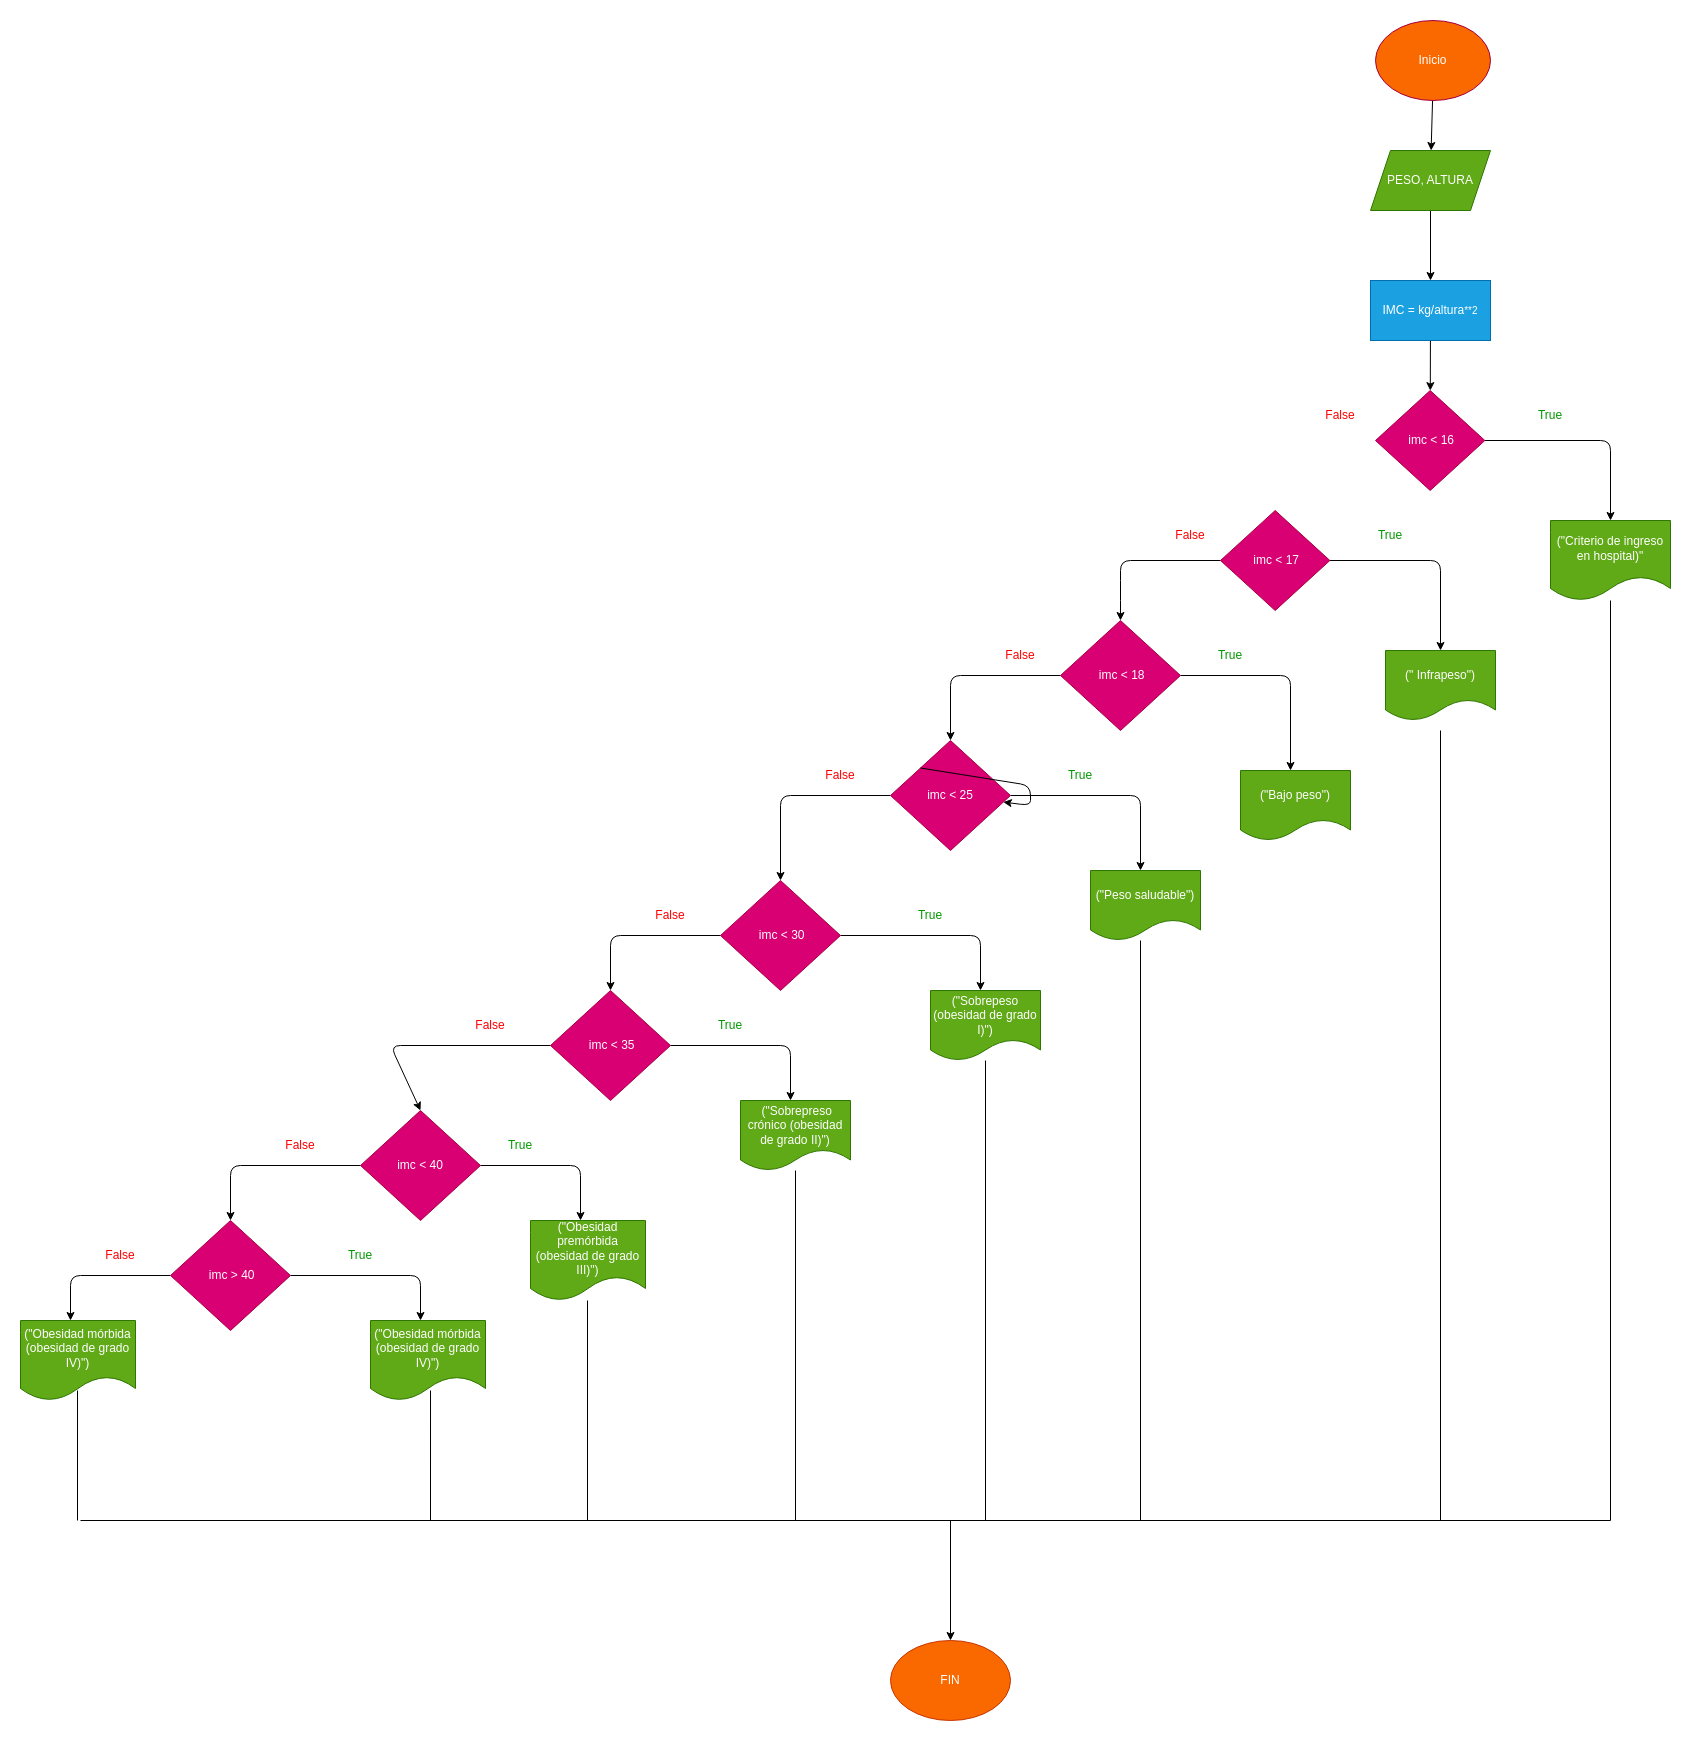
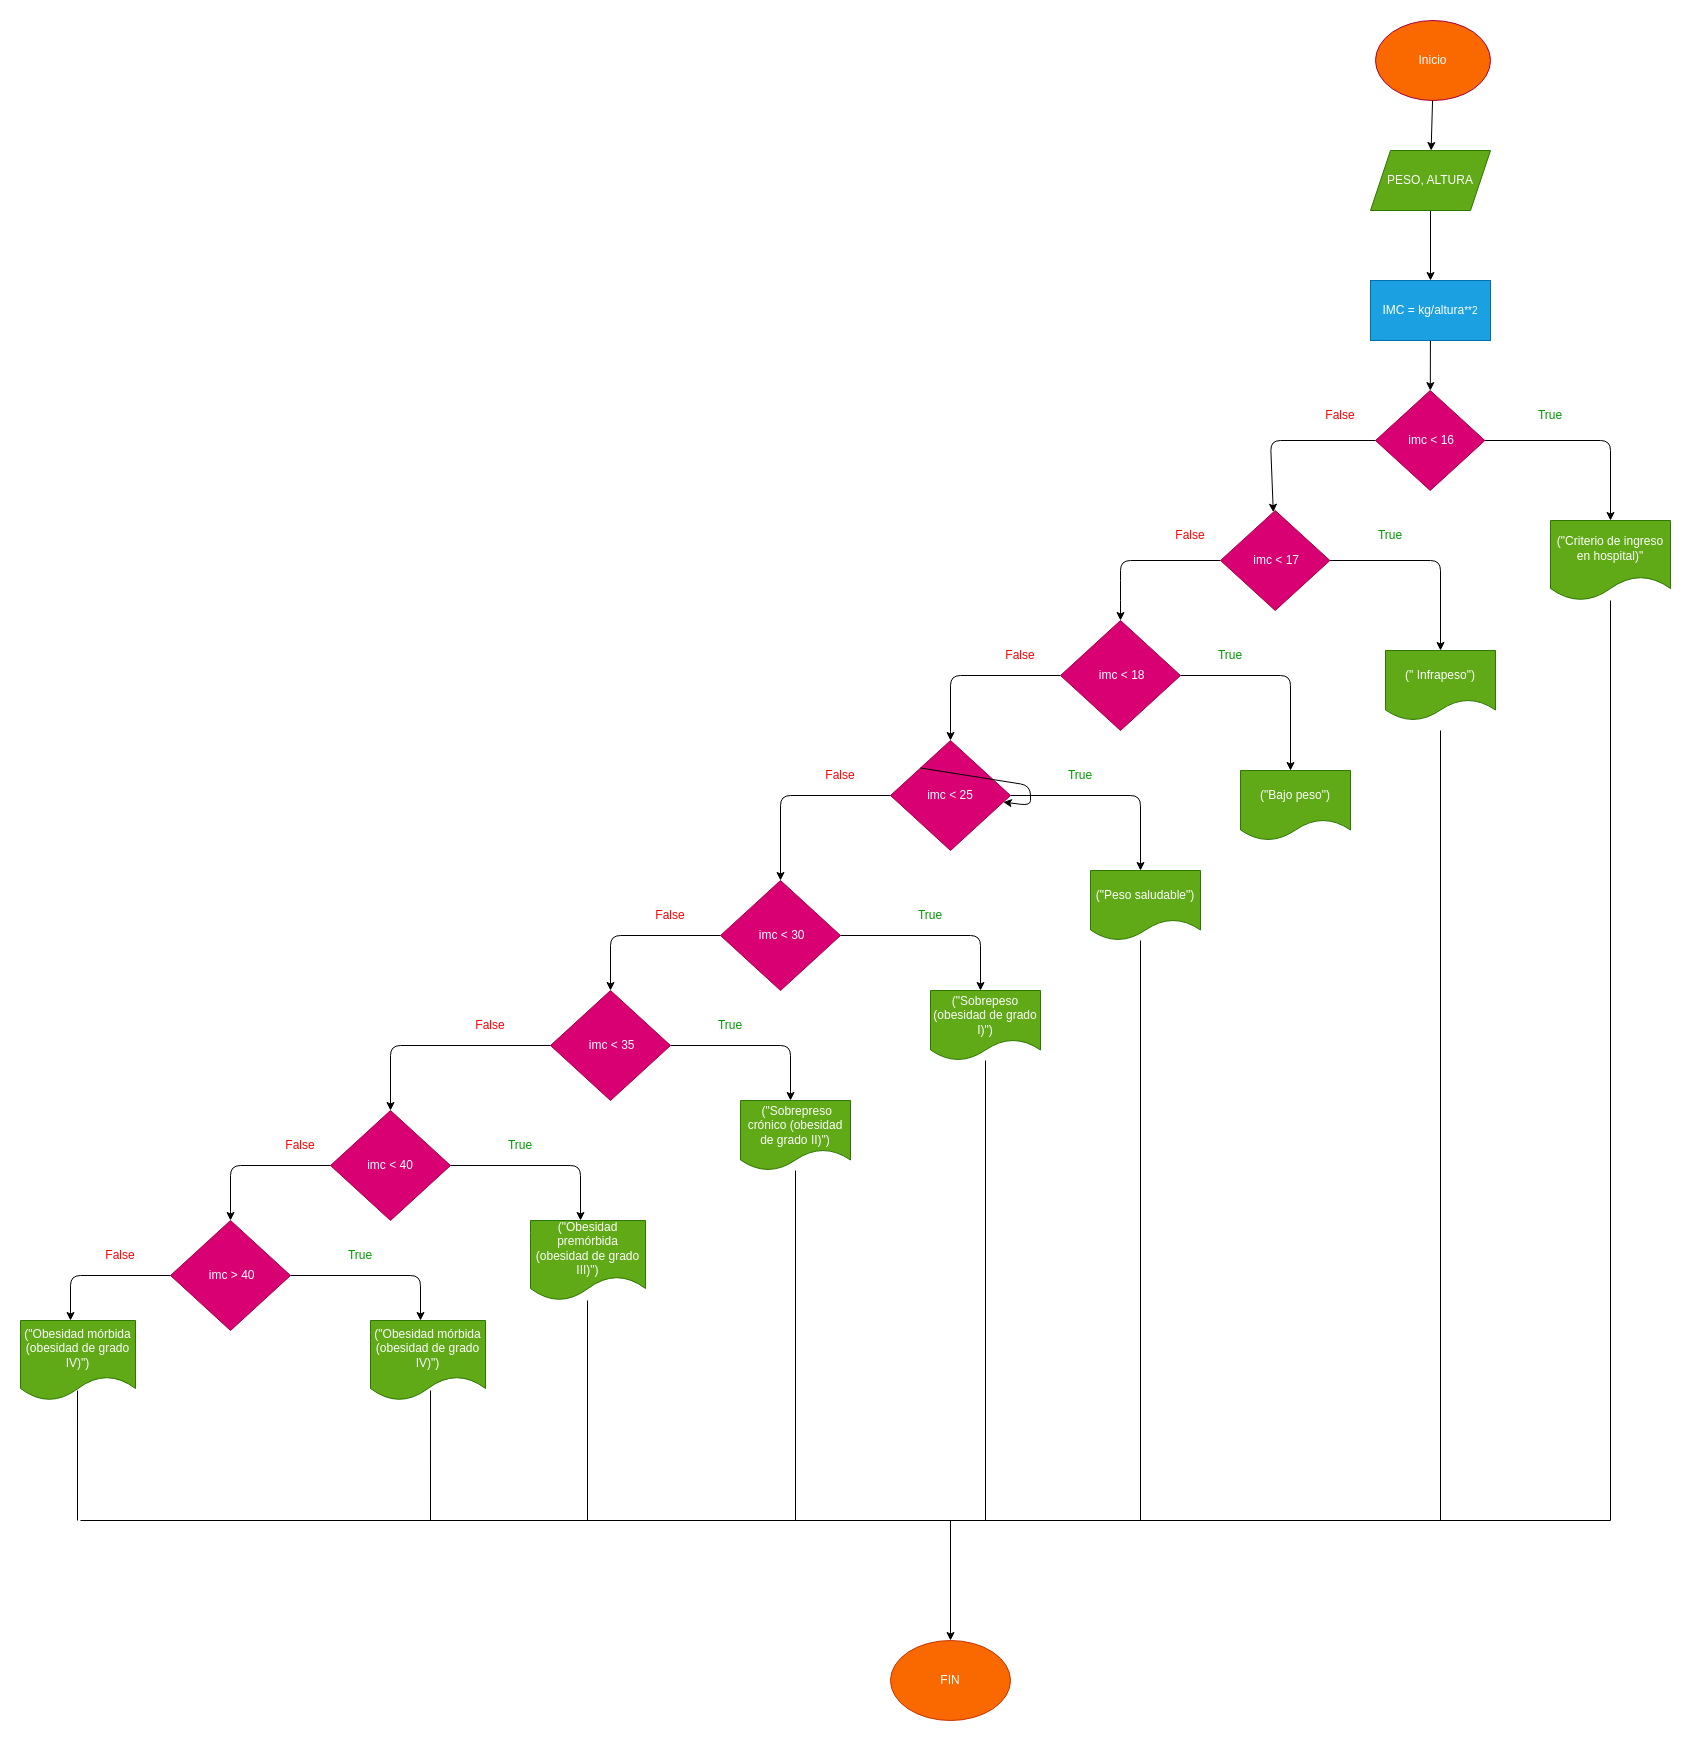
edge "imc < 16" -> "imc < 17": added
node "imc < 40": moved (421, 1166) -> (391, 1166)
